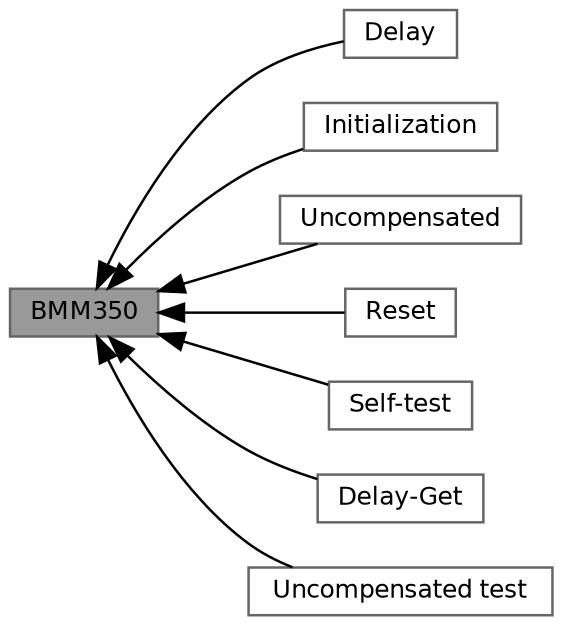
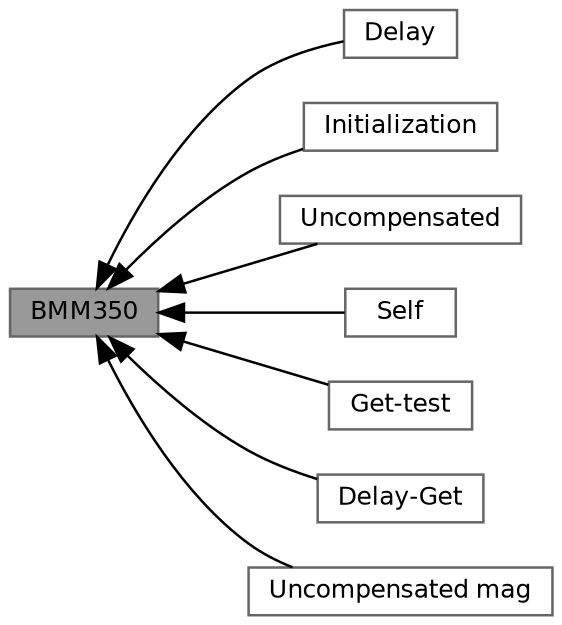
node "Reset": label "Reset" -> "Self"
node "Self-test": label "Self-test" -> "Get-test"
node "Uncompensated test": label "Uncompensated test" -> "Uncompensated mag"
